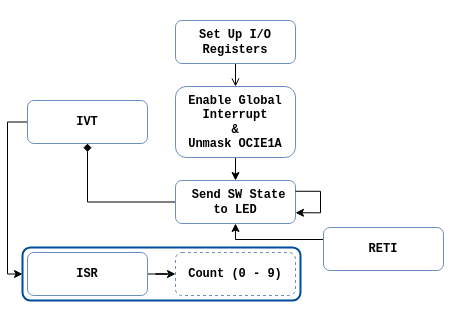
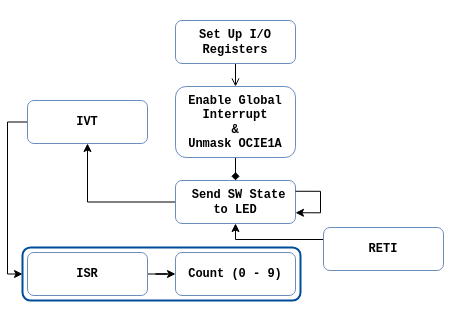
edge "Send SW State to LED" -> "IVT": arrowhead diamond -> classic
edge "Enable Global Interrupt & Unmask OCIE1A" -> "Send SW State to LED": arrowhead classic -> diamond
node "Count (0 - 9)": style dashed -> solid
